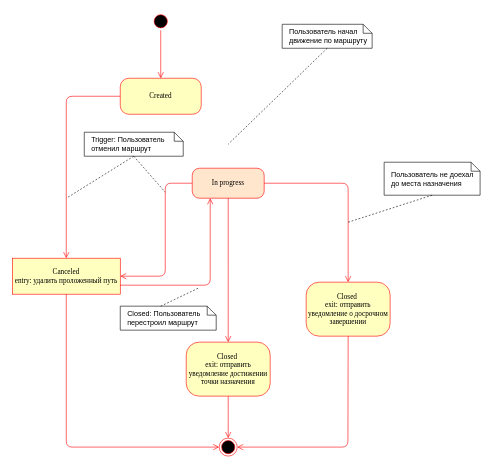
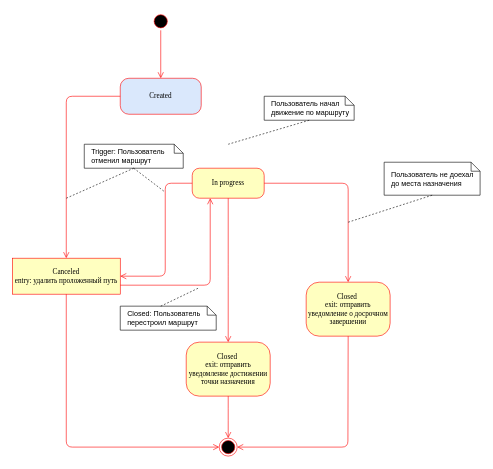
node "Пользователь начал движение по маршруту": moved (327, 36) -> (309, 108)
node "Сreated": fillcolor #ffffc0 -> #dae8fc
node "Trigger: Пользователь отменил маршрут": moved (134, 144) -> (134, 156)
node "In progress": fillcolor #ffe6cc -> #ffffc0
